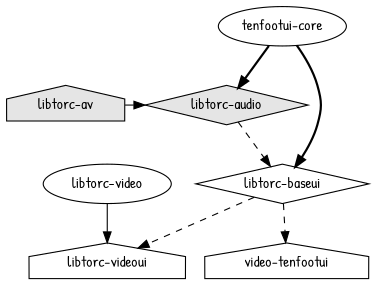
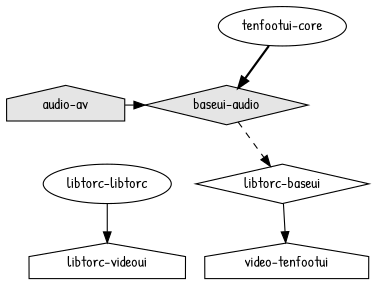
edge "tenfootui-core" -> "libtorc-baseui": removed
node "libtorc-av": label "libtorc-av" -> "audio-av"
node "libtorc-audio": label "libtorc-audio" -> "baseui-audio"
node "libtorc-video": label "libtorc-video" -> "libtorc-libtorc"
edge "libtorc-baseui" -> "video-tenfootui": style dashed -> solid
edge "libtorc-baseui" -> "libtorc-videoui": removed
